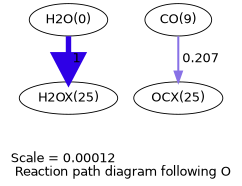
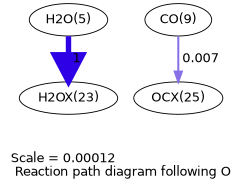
node "H2O(0)": label "H2O(0)" -> "H2O(5)"
edge "CO(9)" -> "OCX(25)": label " 0.207" -> " 0.007"
node "H2OX(25)": label "H2OX(25)" -> "H2OX(23)"
